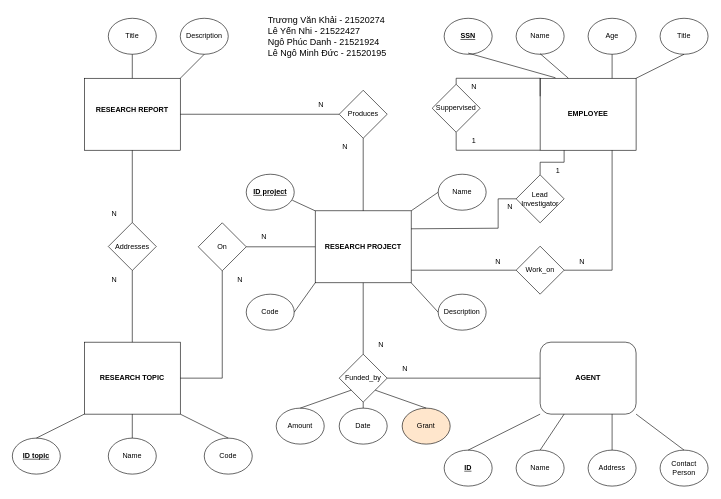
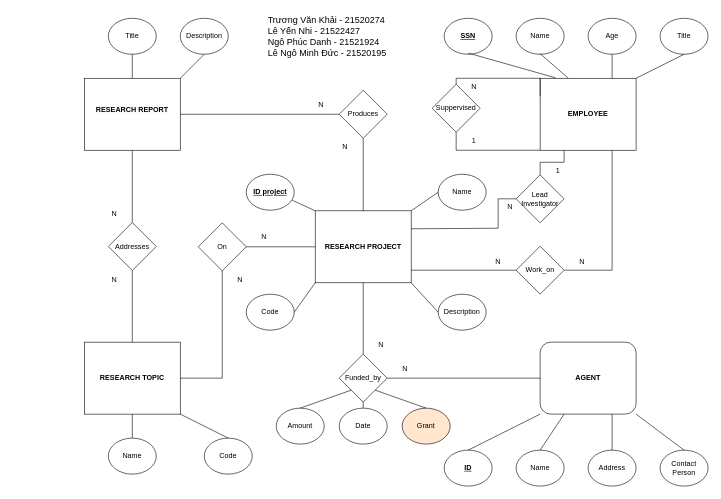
edge "RESEARCH TOPIC" -- "ID topic": removed
node "ID topic": removed
